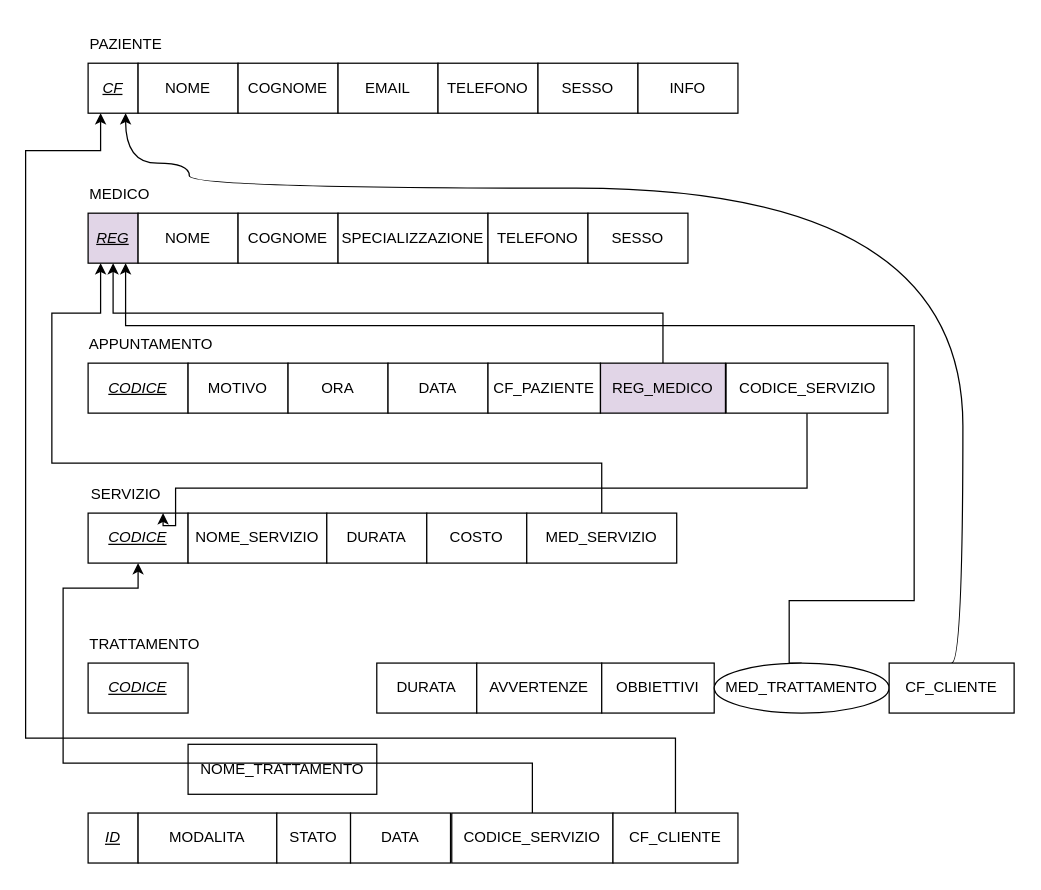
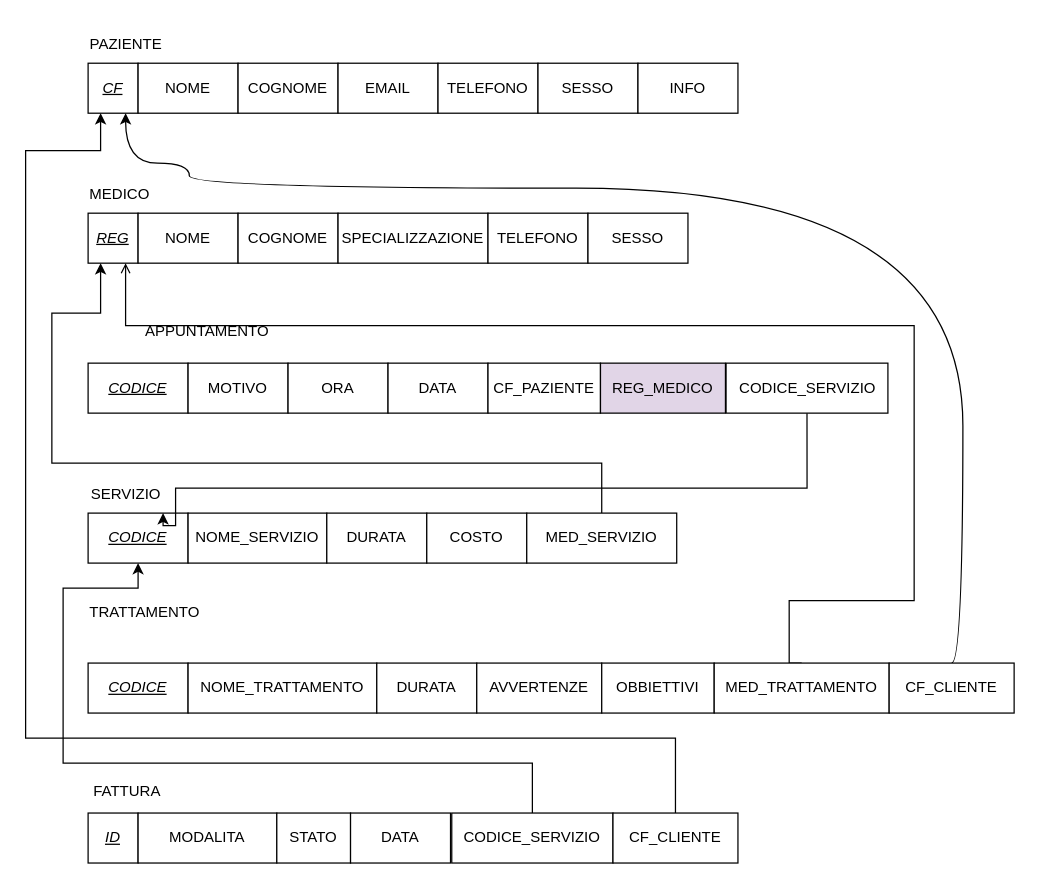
node "REG": fillcolor #e1d5e7 -> #ffffff
edge "MED_TRATTAMENTO" -> "REG": arrowhead classic -> open
edge "REG_MEDICO" -> "REG": removed
node "APPUNTAMENTO": moved (151, 344) -> (207, 332)
node "TRATTAMENTO": moved (144, 644) -> (144, 613)
node "MED_TRATTAMENTO": shape ellipse -> rectangle
node "NOME_TRATTAMENTO": moved (283, 769) -> (283, 688)
node "FATTURA": added
